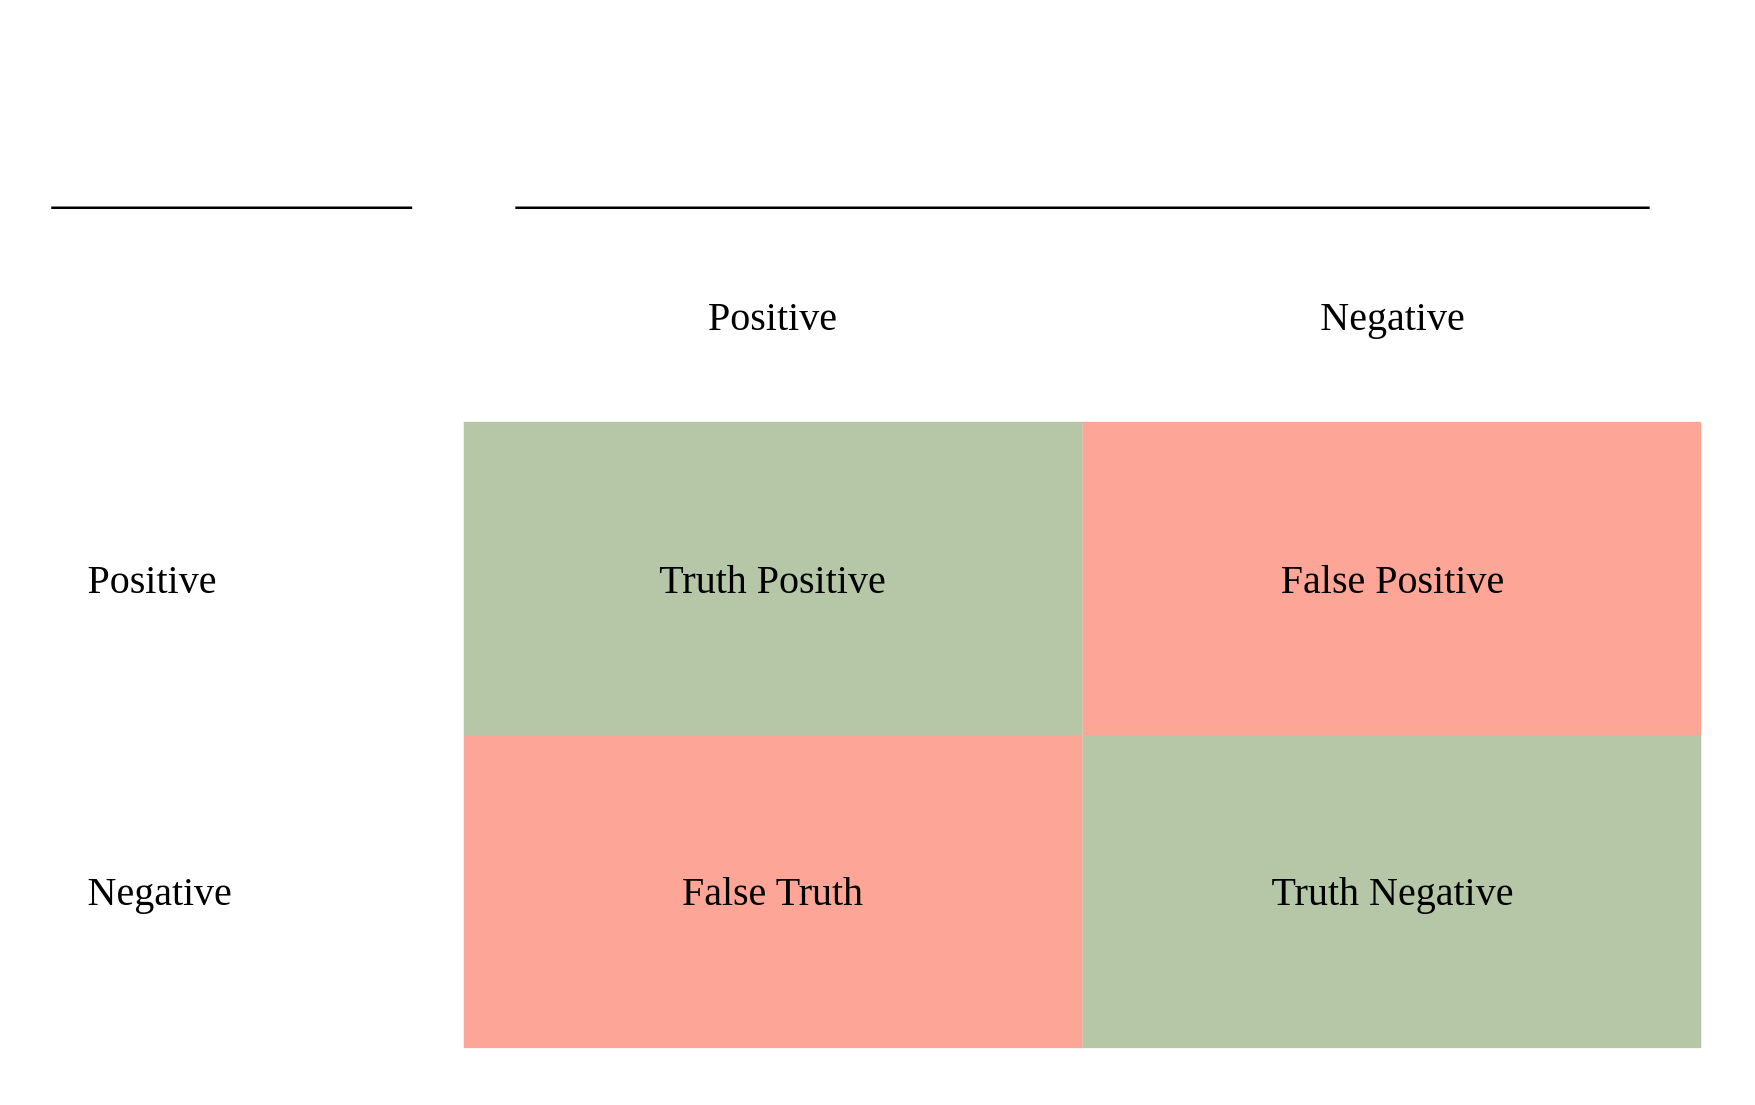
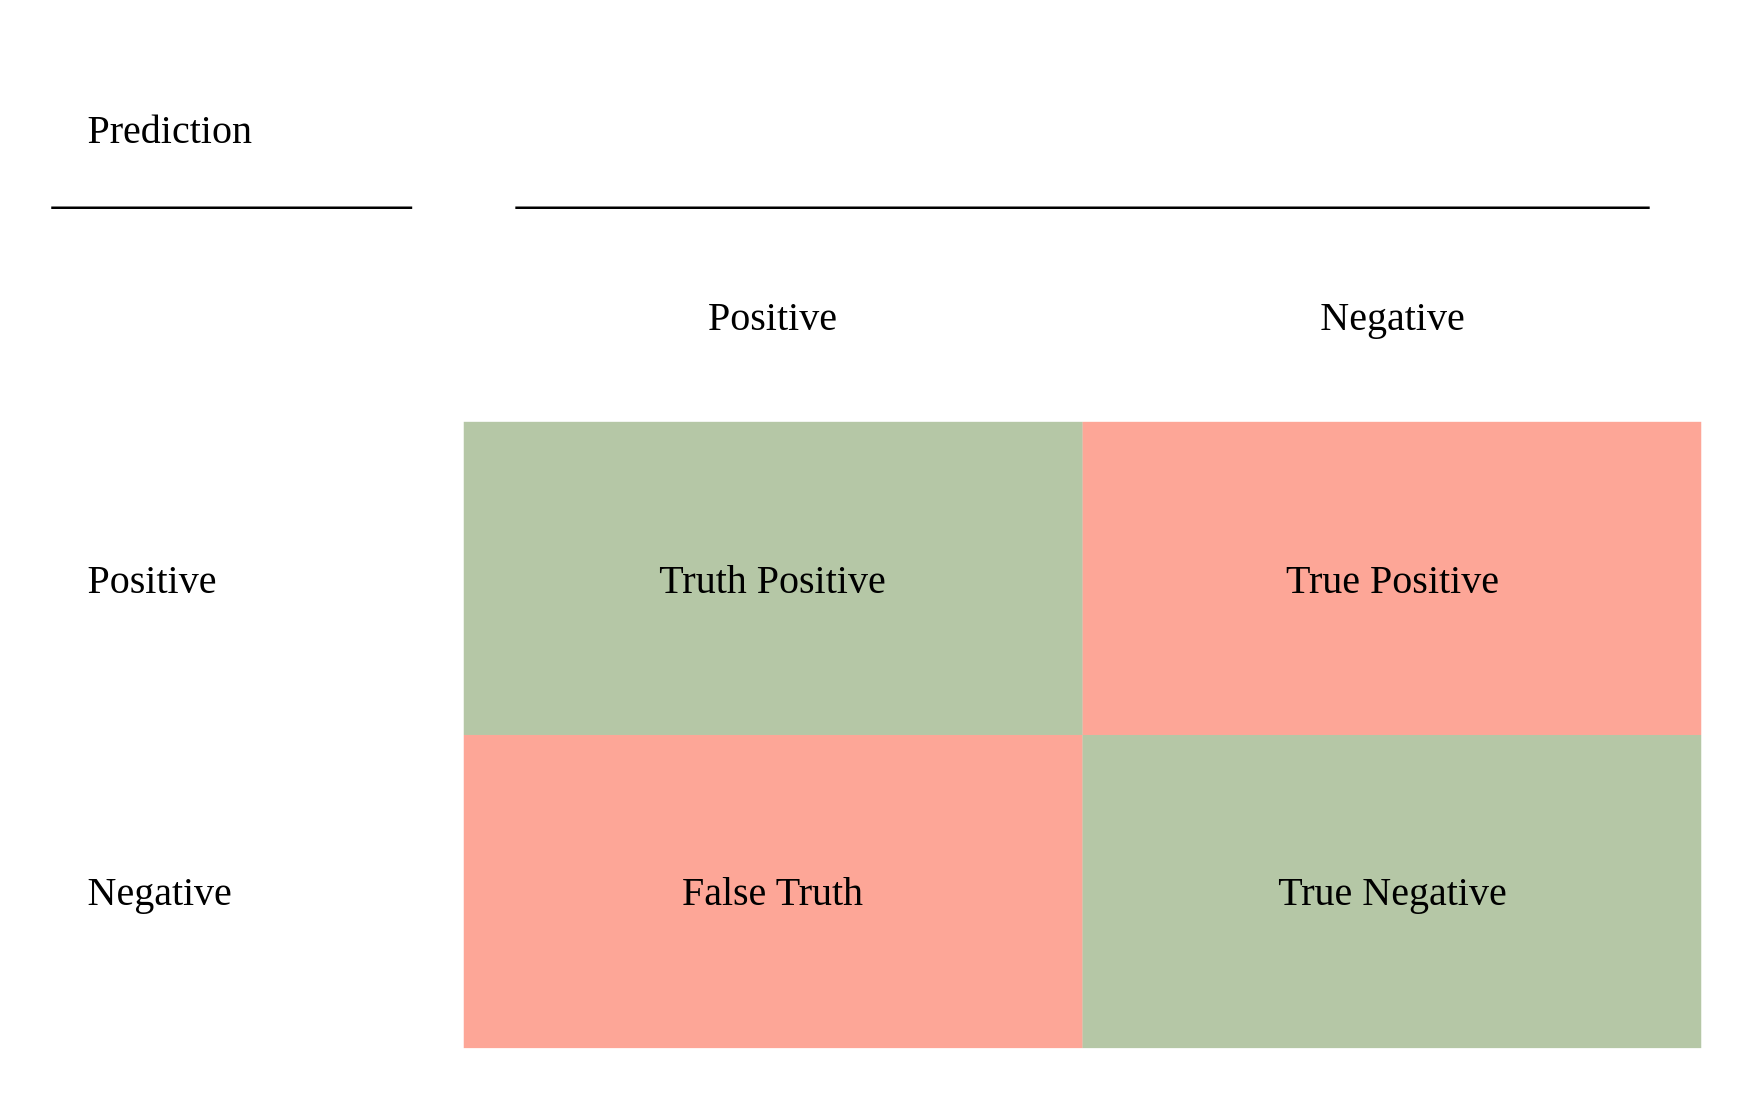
node "Prediction": added
node "False Positive": label "False Positive" -> "True Positive"
node "Truth Negative": label "Truth Negative" -> "True Negative"
